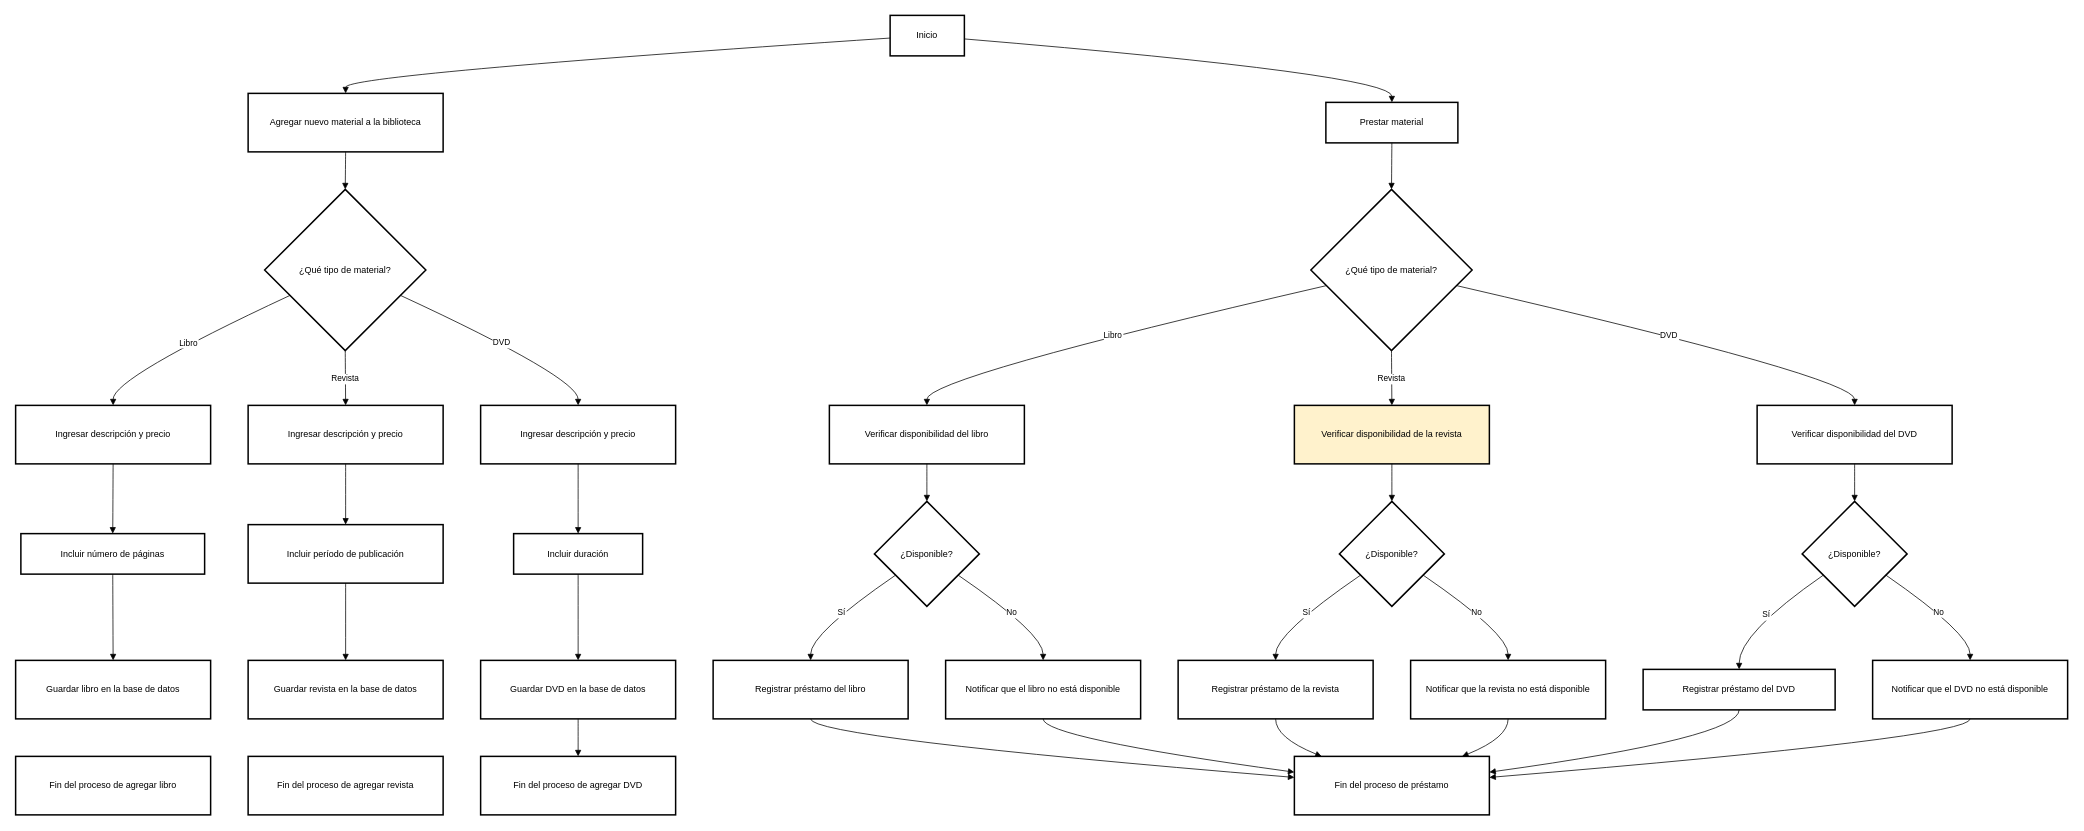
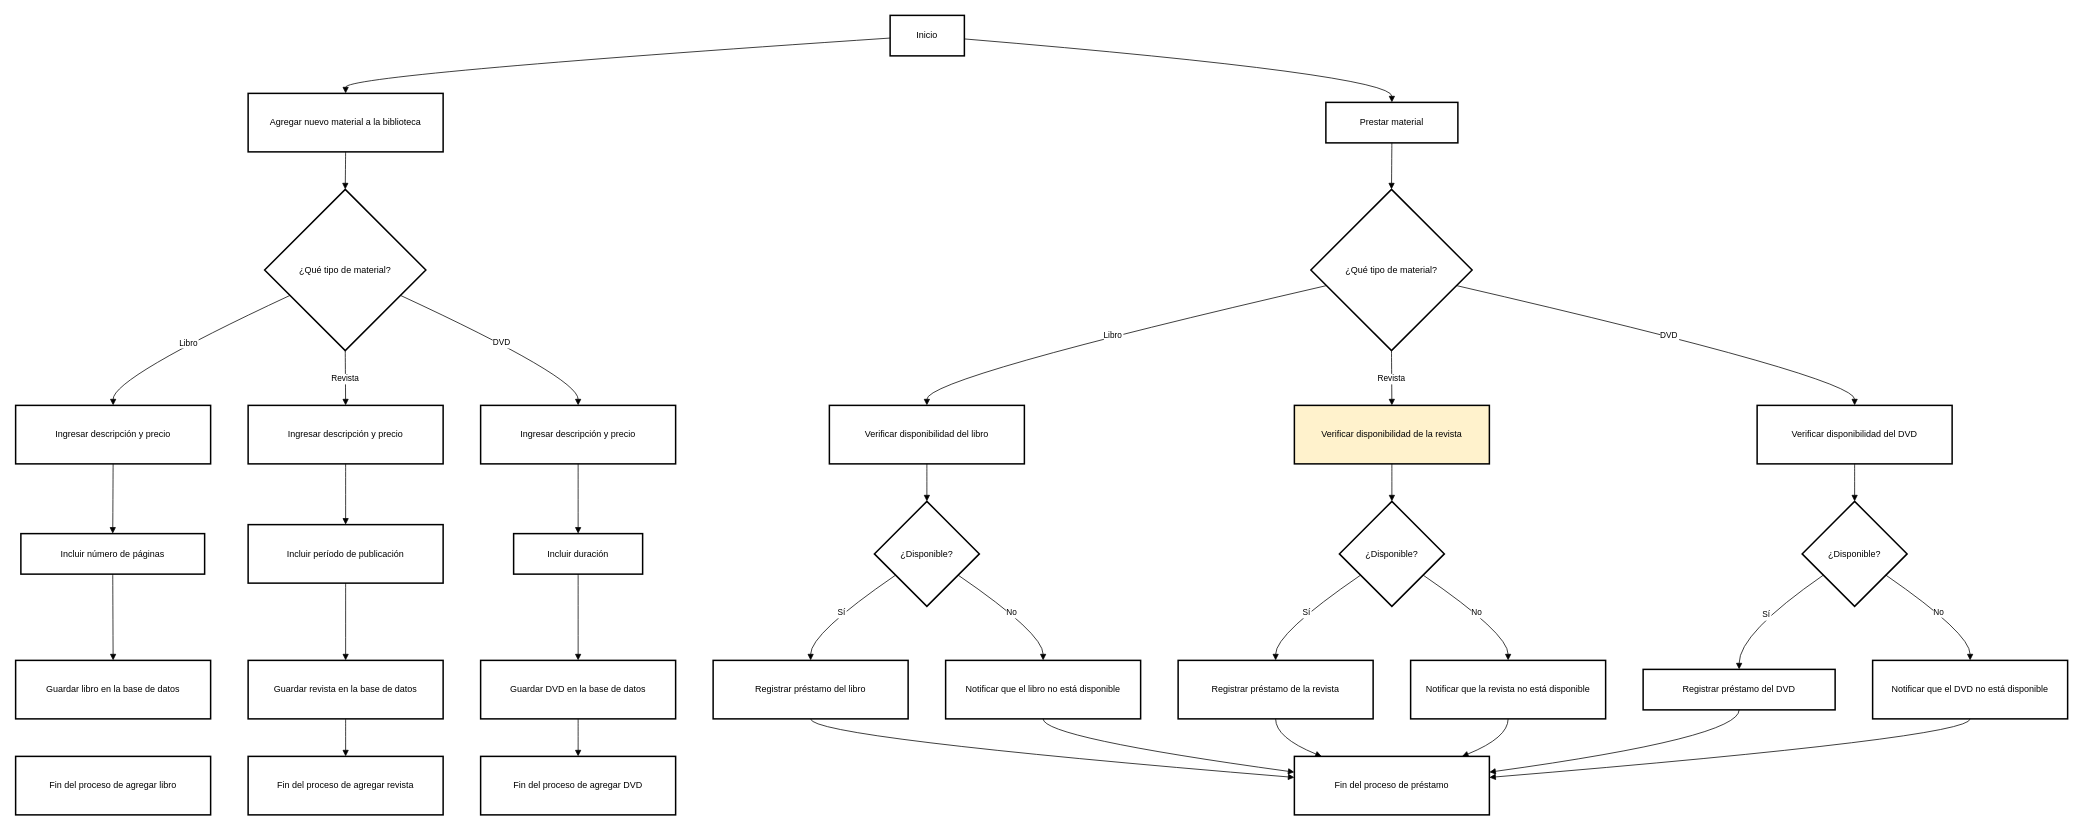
edge "Guardar revista en la base de datos" -> "Fin del proceso de agregar revista": added
